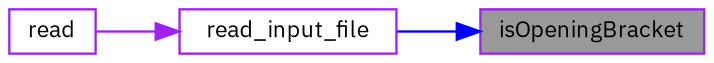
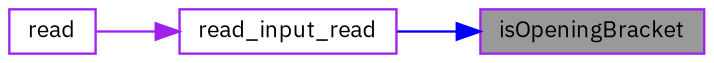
node "read_input_file": label "read_input_file" -> "read_input_read"
